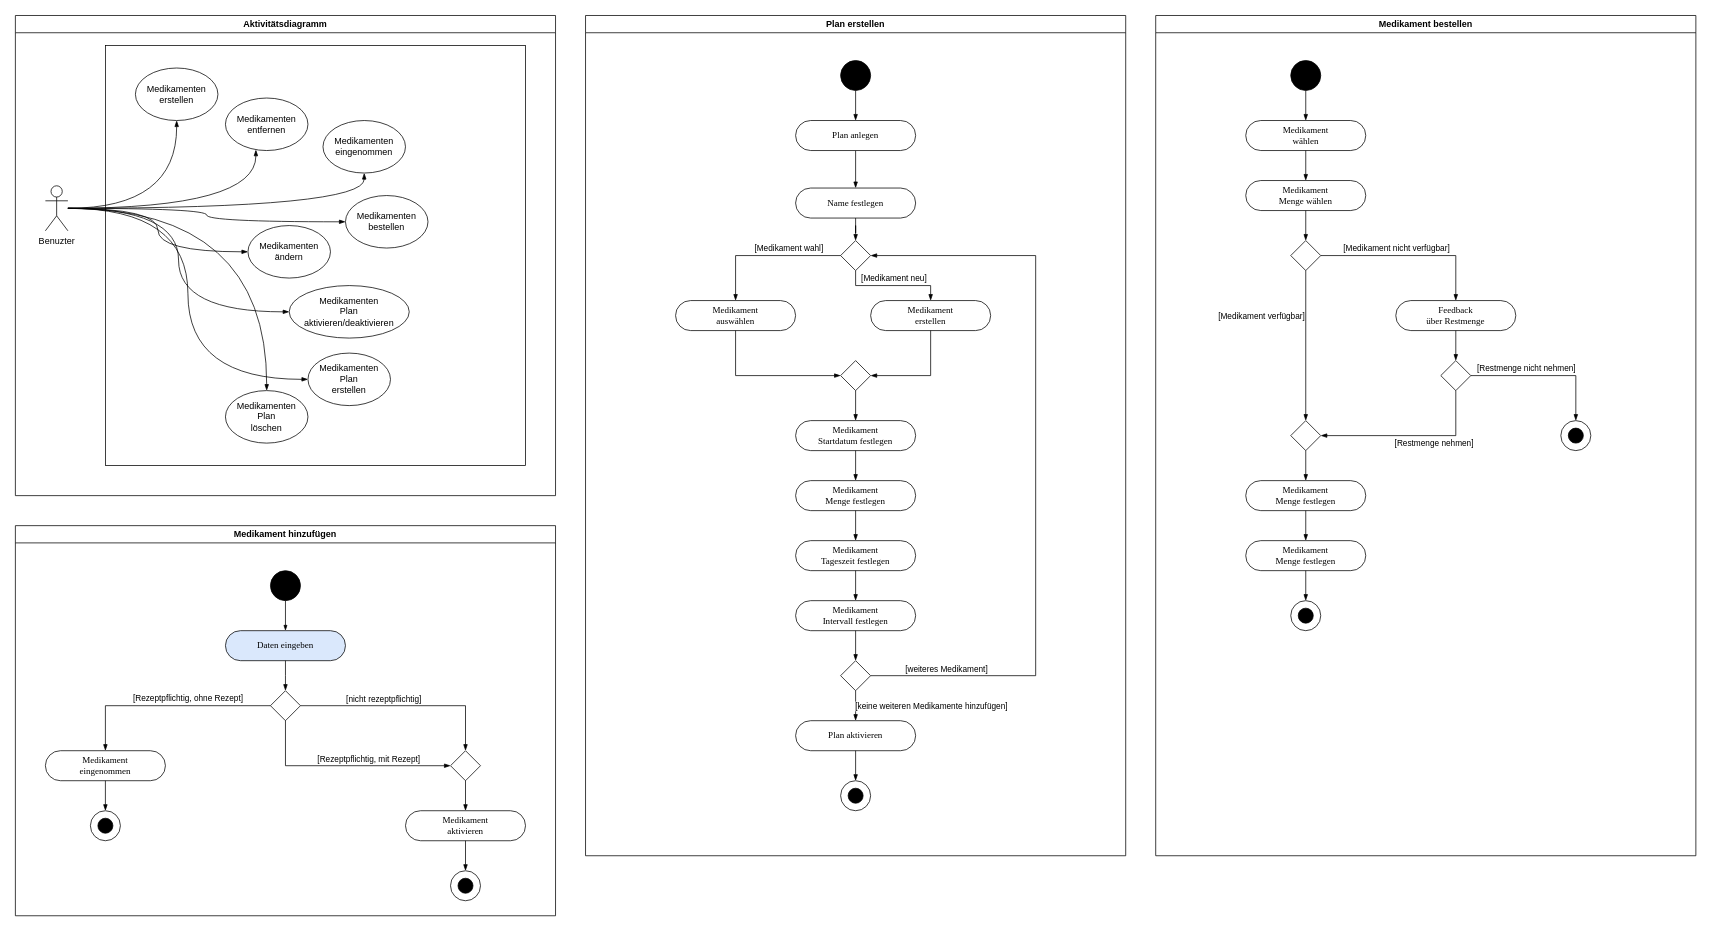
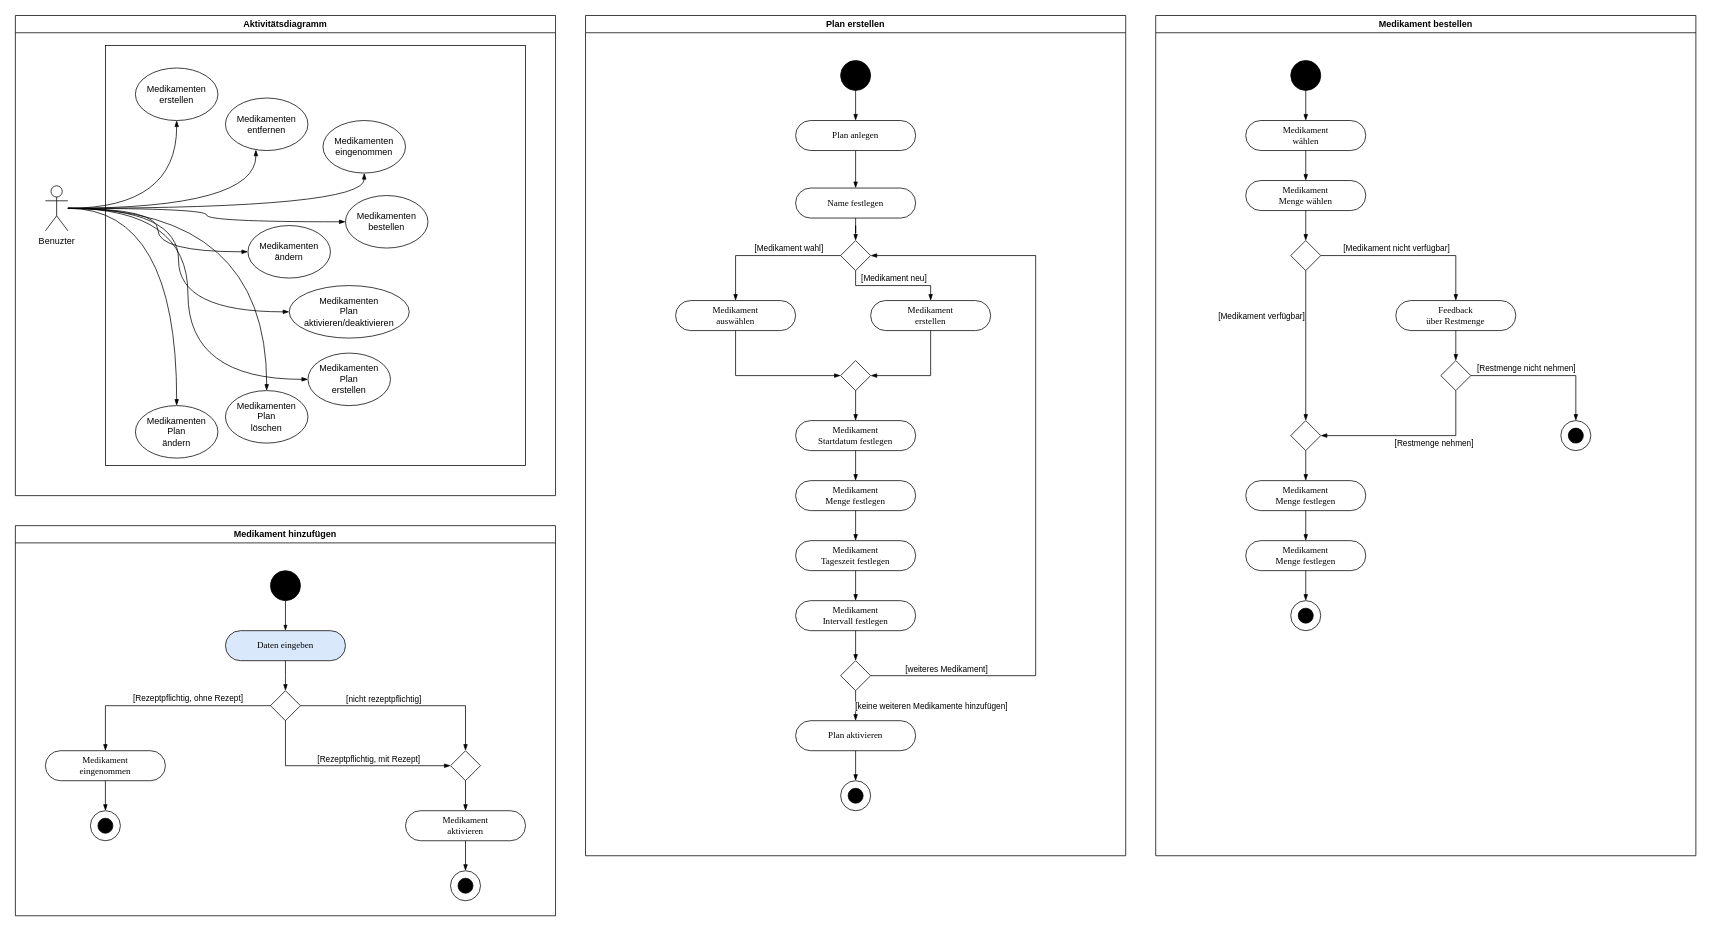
edge "Benuzter" -> "Medikamenten Plan ändern": added
node "Medikamenten Plan ändern": added
